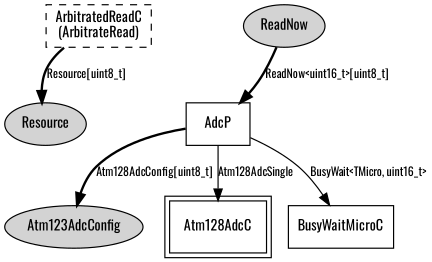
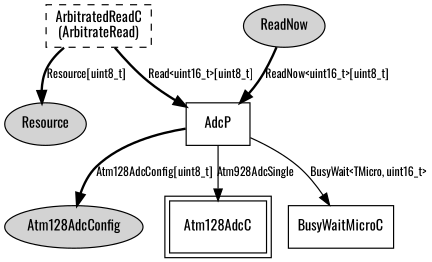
edge "ArbitratedReadC (ArbitrateRead)" -> "AdcP": added, label "Read<uint16_t>[uint8_t]"
edge "AdcP" -> "Atm128AdcC": label "Atm128AdcSingle" -> "Atm928AdcSingle"
node "Atm123AdcConfig": label "Atm123AdcConfig" -> "Atm128AdcConfig"
